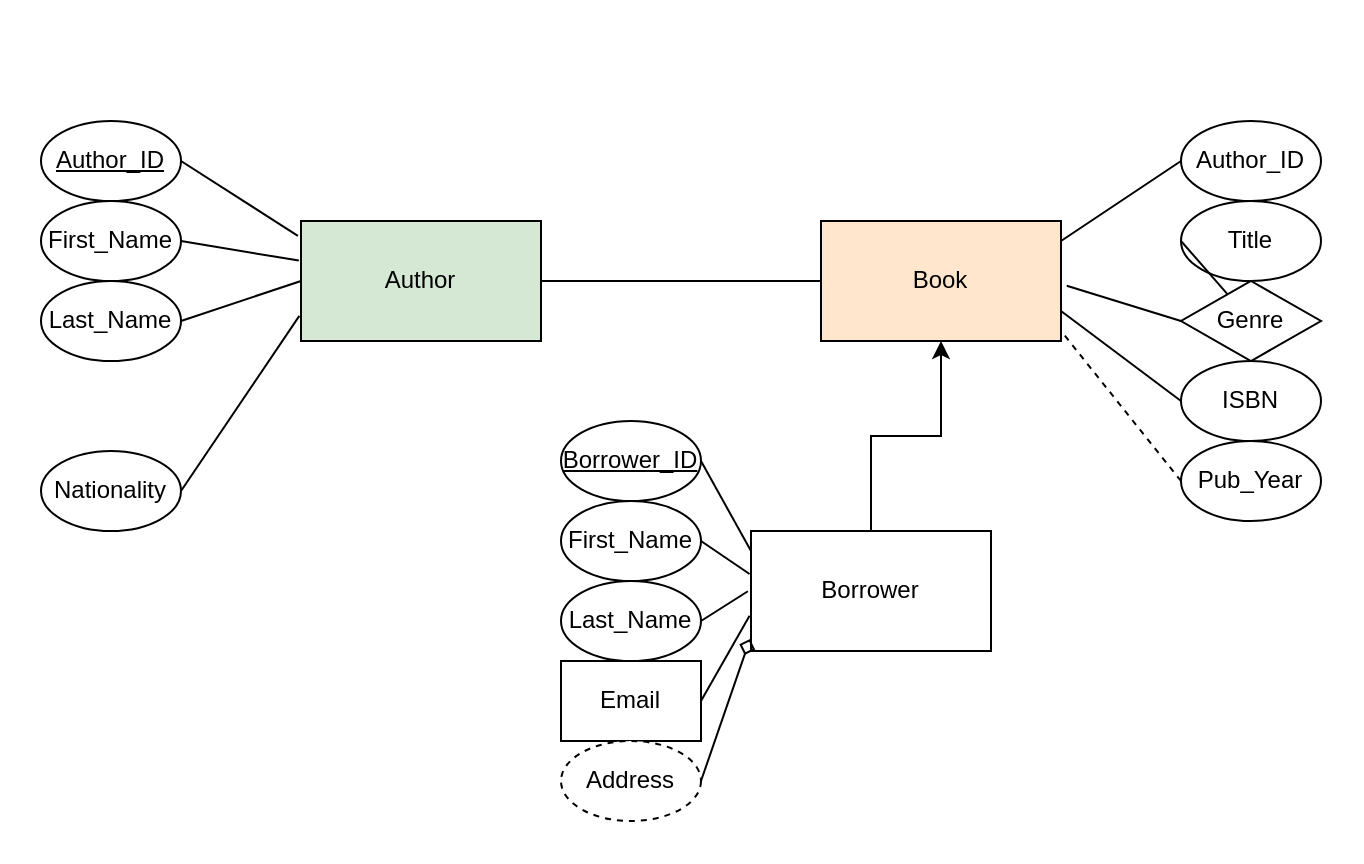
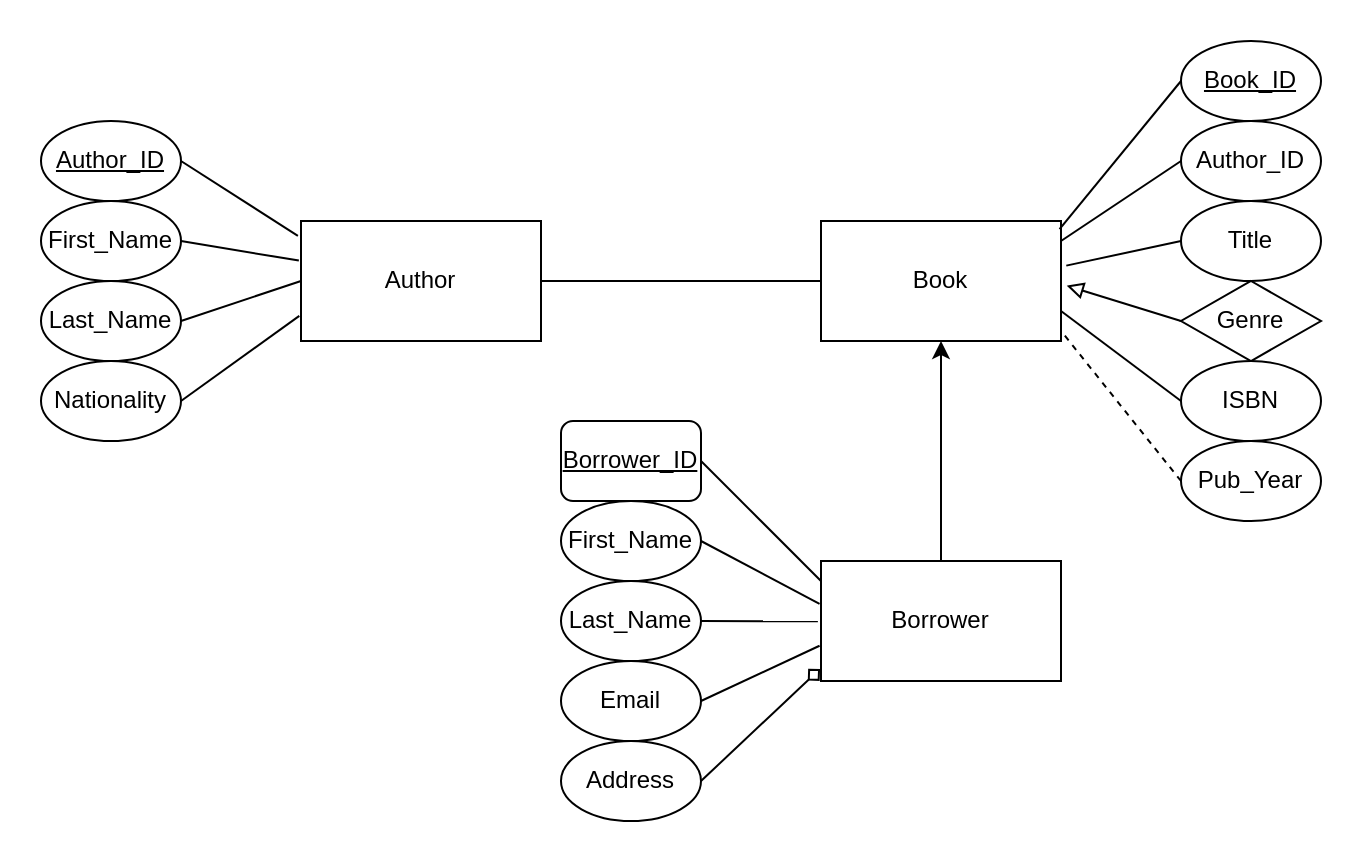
node "Book_ID": added
edge "Book_ID" -- "Book": added
edge "Title" -- "Genre": now "Title" -- "Book"
node "Author": fillcolor #d5e8d4 -> #ffffff
node "Book": fillcolor #ffe6cc -> #ffffff
edge "Book" -- "Genre": arrowhead none -> block
node "Borrower_ID": shape ellipse -> rounded rectangle
node "Nationality": moved (111, 491) -> (111, 401)
node "Borrower": moved (871, 591) -> (941, 621)
node "Email": shape rectangle -> ellipse
node "Address": style dashed -> solid
